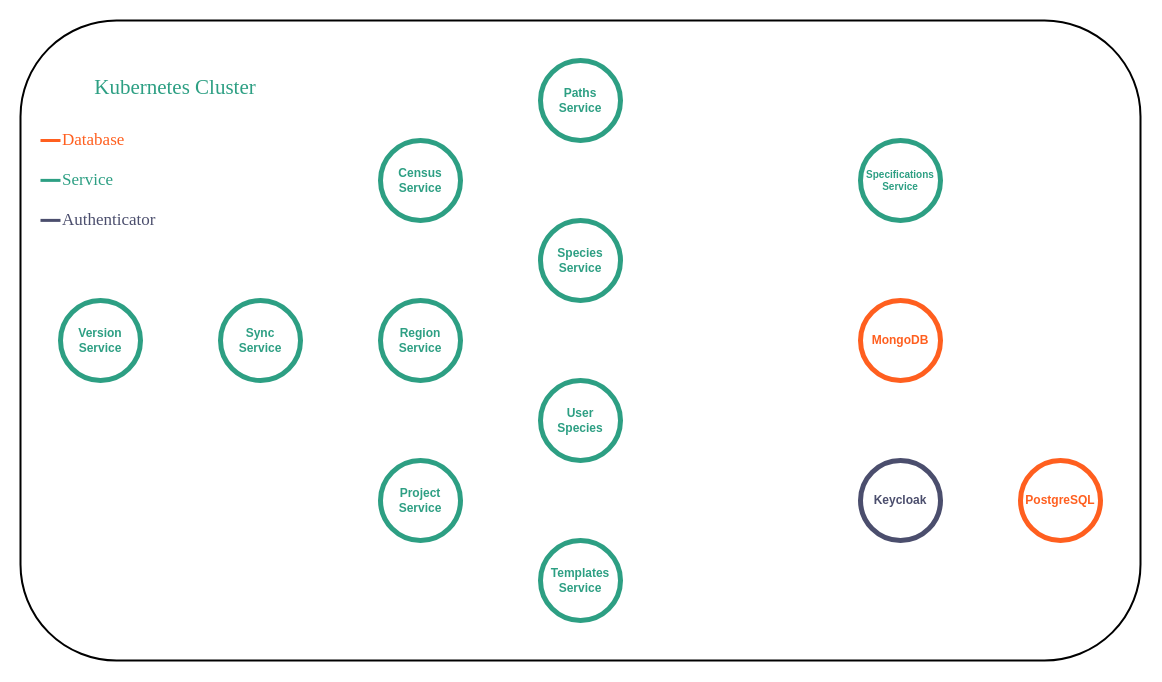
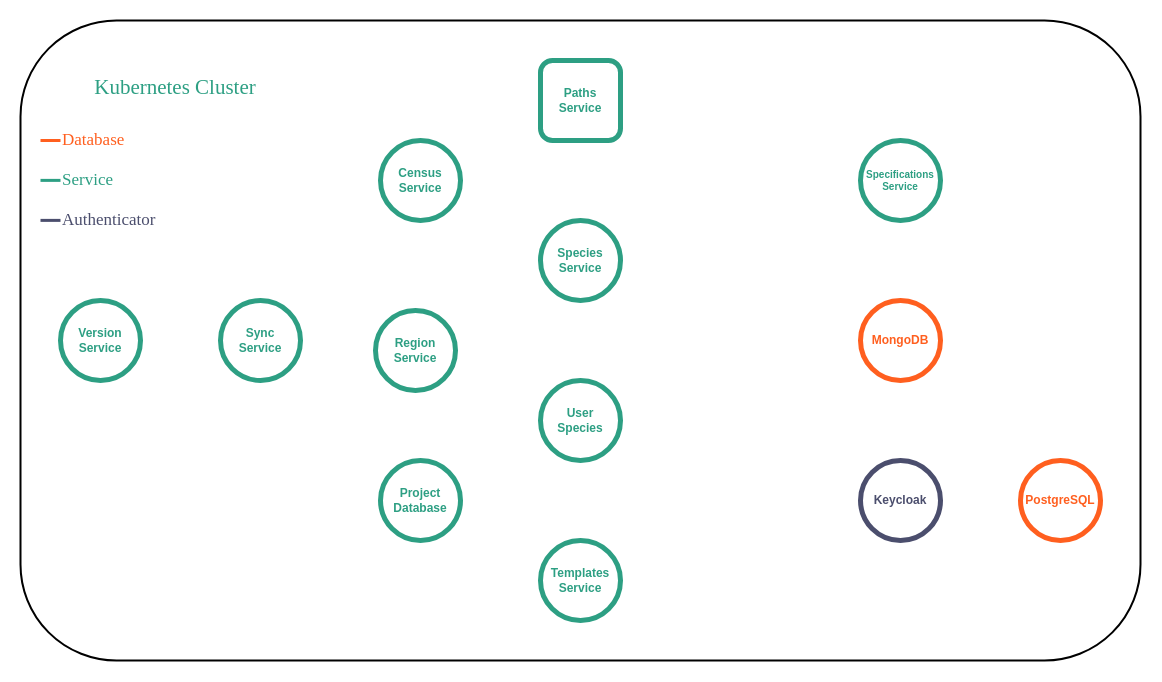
node "Paths Service": shape ellipse -> rounded rectangle
node "Region Service": moved (421, 341) -> (416, 351)
node "Project Service": label "Project Service" -> "Project Database"
